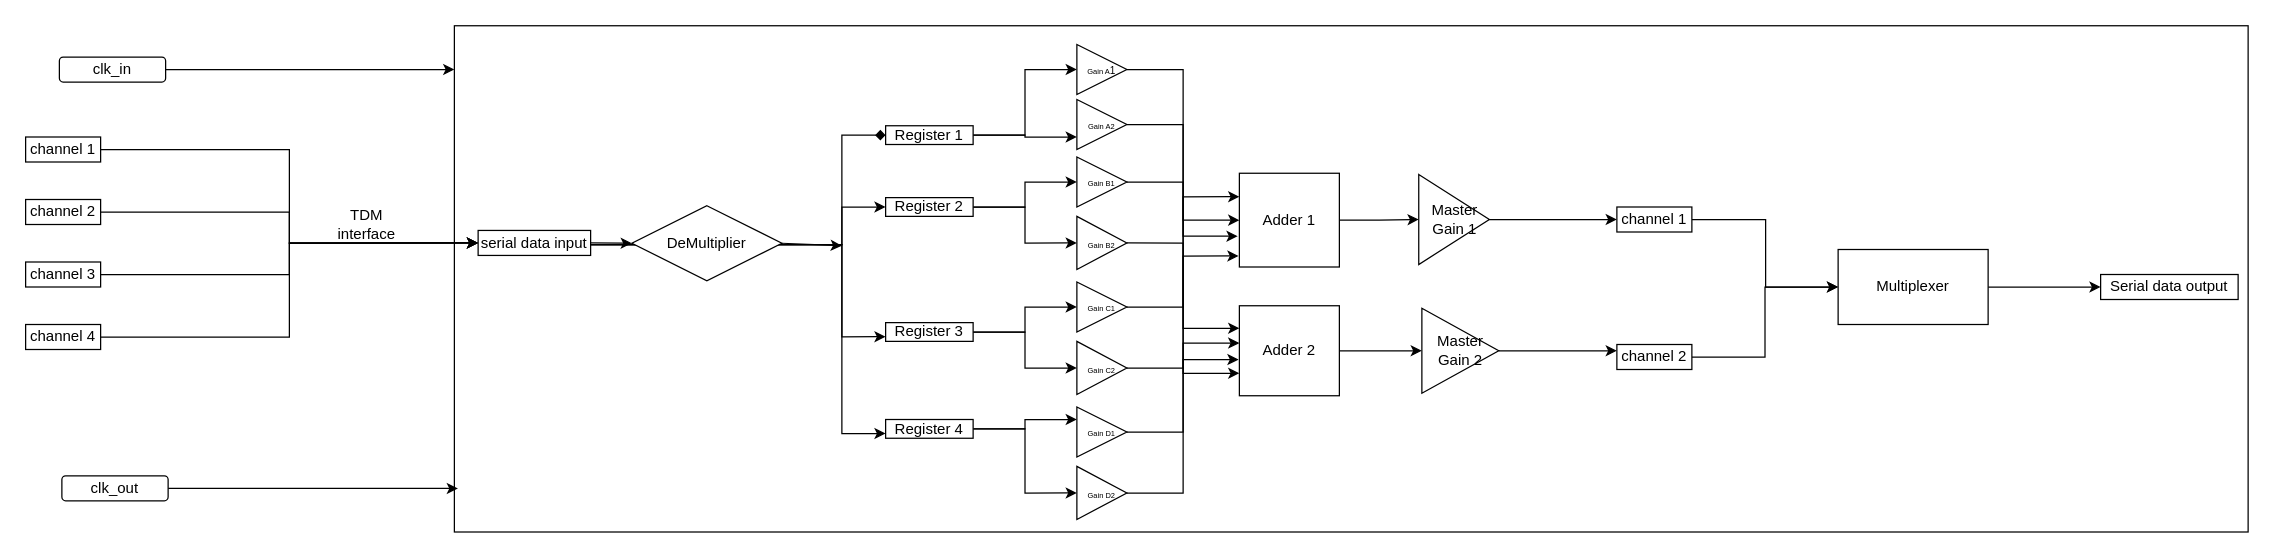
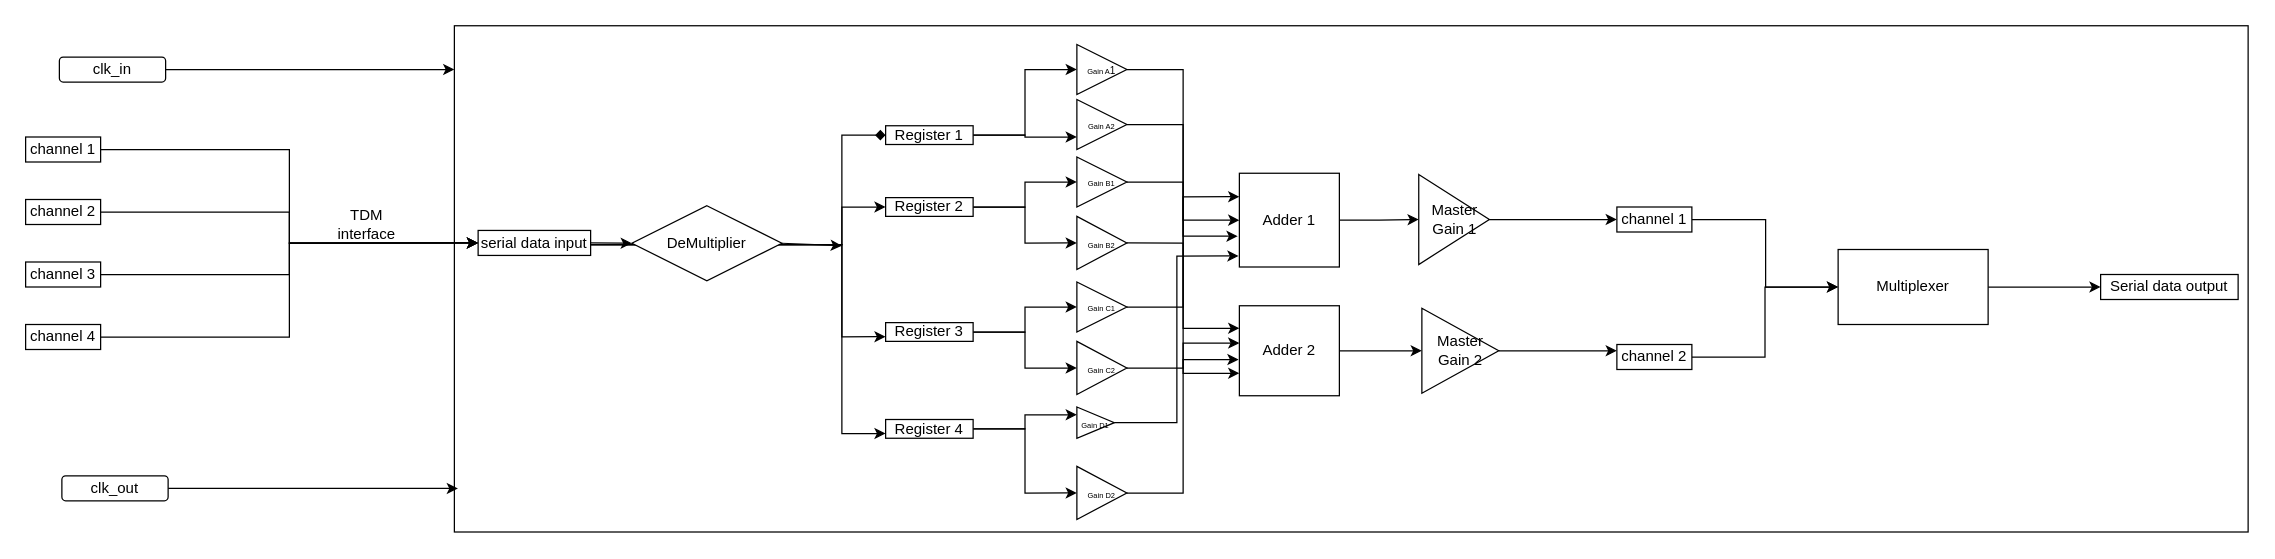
node "Gain D1": size 50x50 -> 38x31
